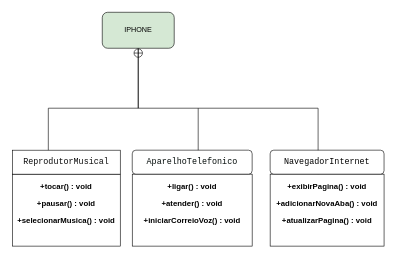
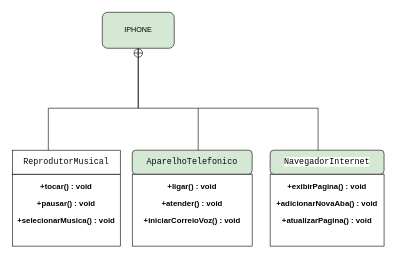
node "AparelhoTelefonico": fillcolor #ffffff -> #d5e8d4
node "NavegadorInternet": fillcolor #ffffff -> #d5e8d4
